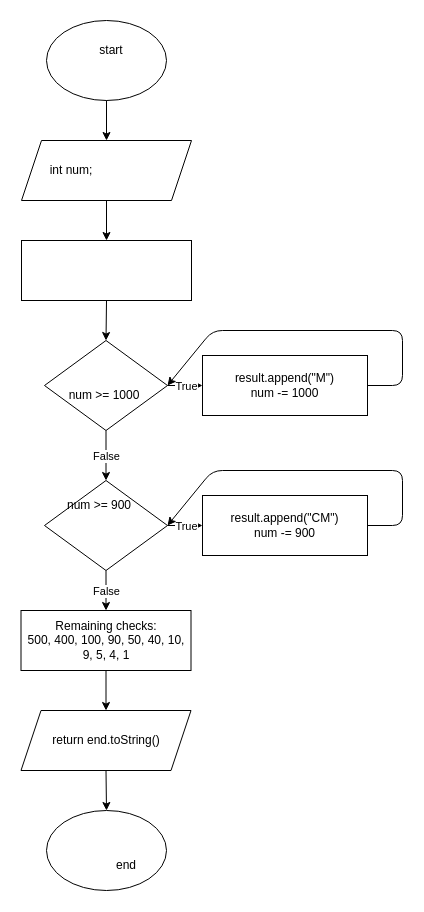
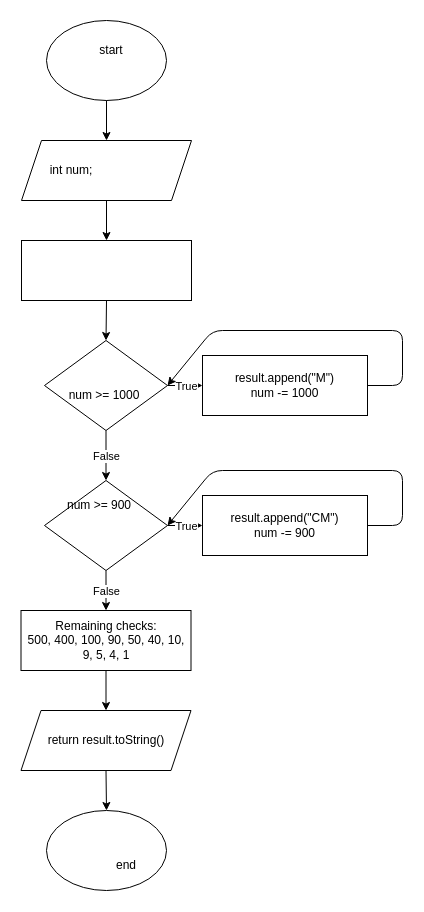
node "return end.toString()": label "return end.toString()" -> "return result.toString()"
